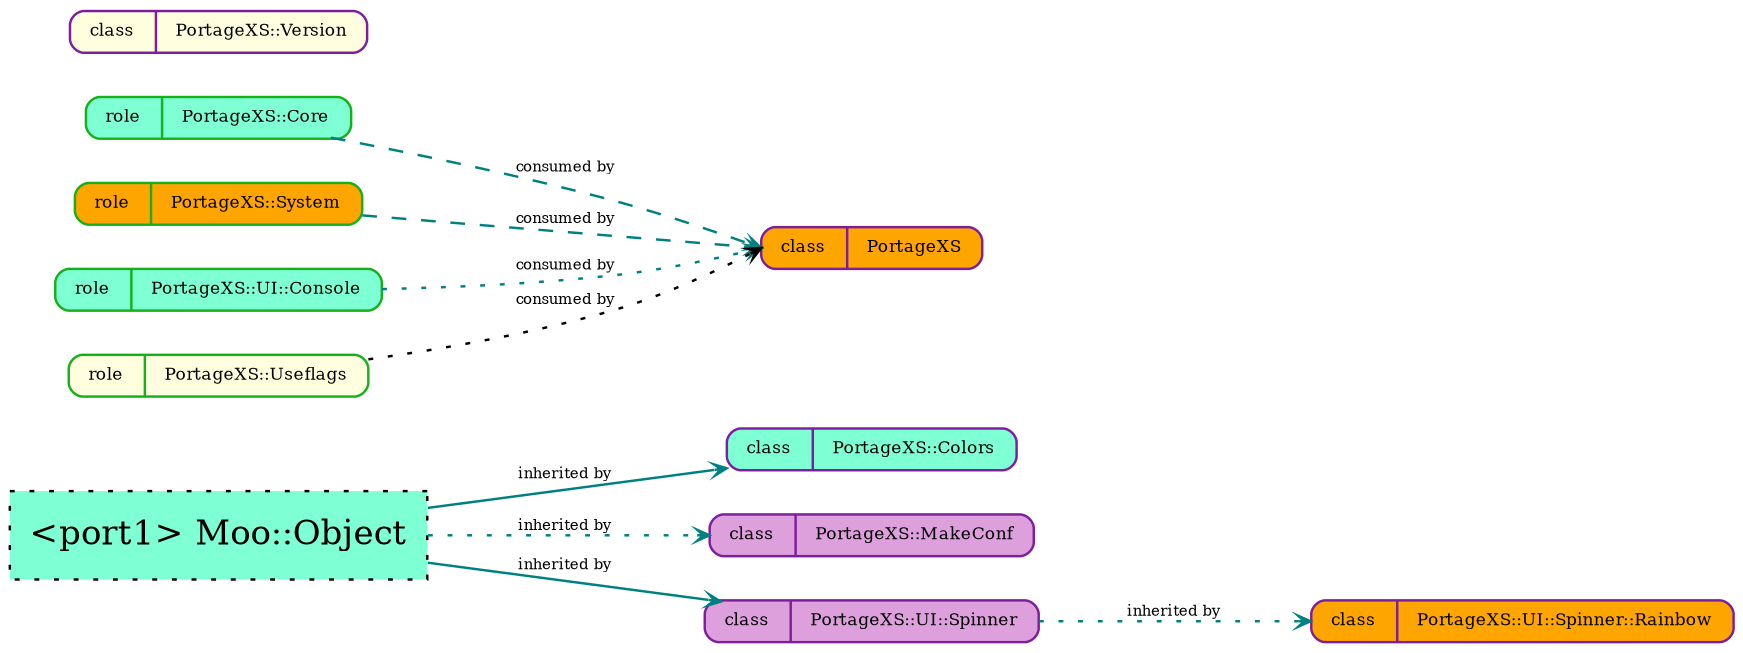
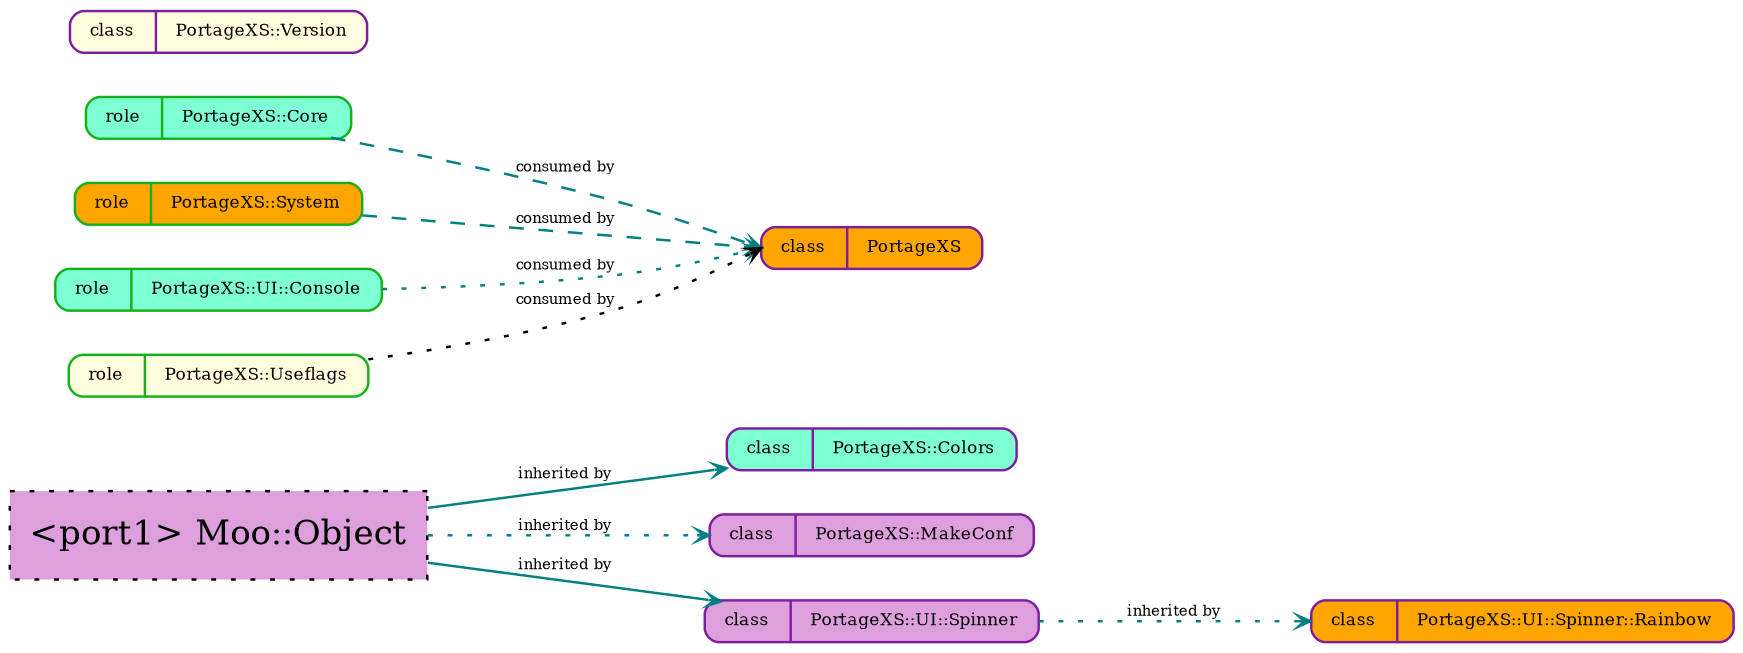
node "<port1> Moo::Object": fillcolor aquamarine -> plum
